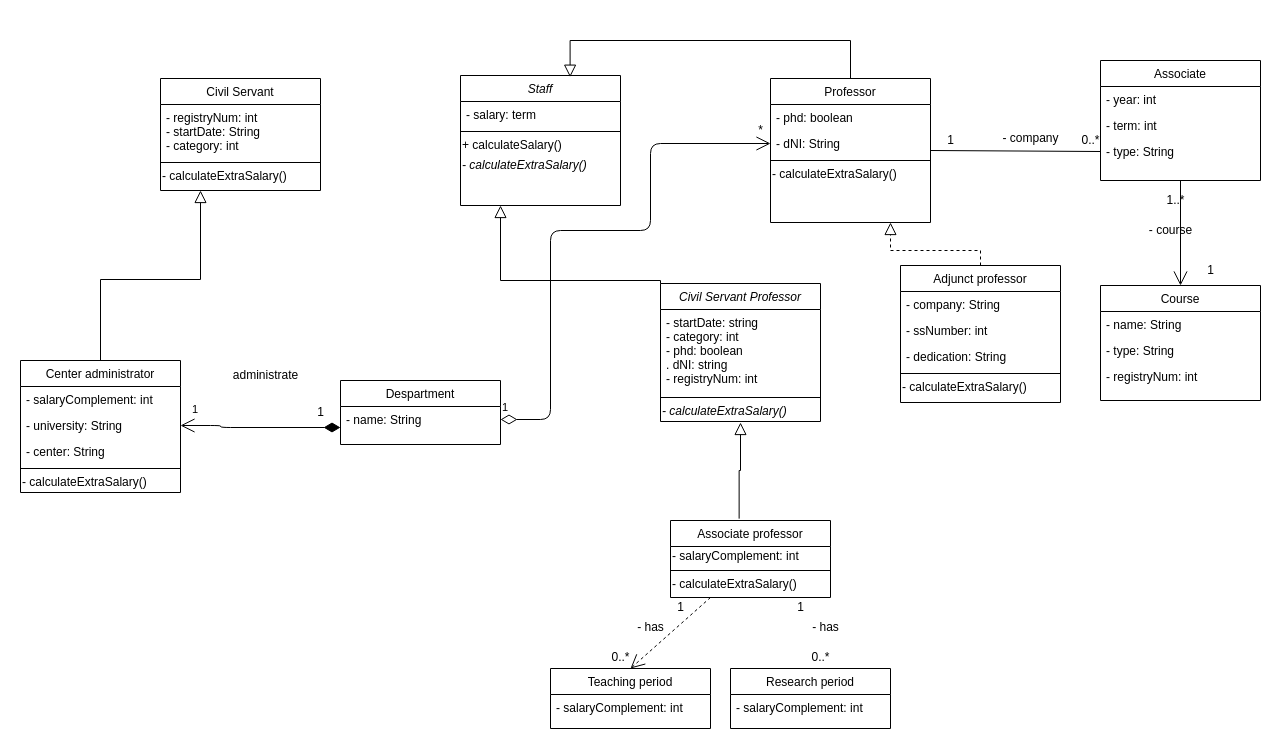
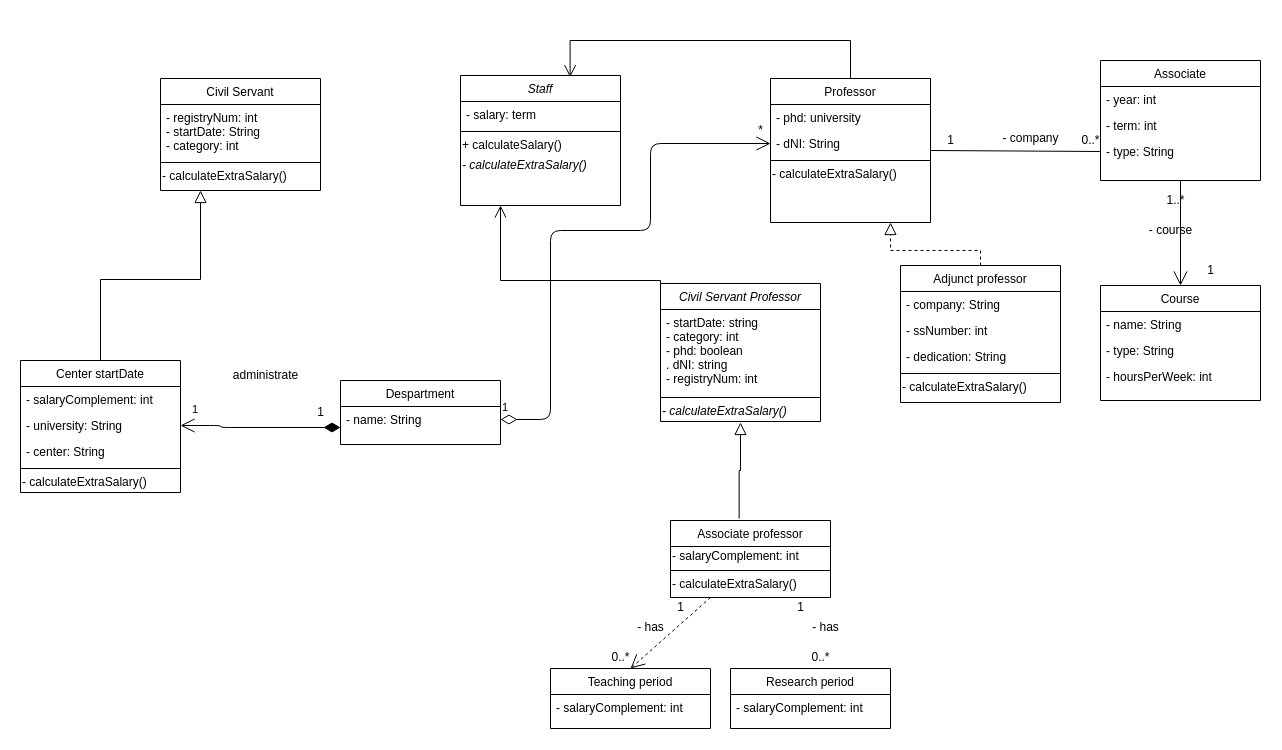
edge "Professor" -> "Staff": arrowhead block -> open
node "- phd: boolean": label "- phd: boolean" -> "- phd: university"
edge "Civil Servant Professor" -> "Staff": arrowhead block -> open
node "Center administrator": label "Center administrator" -> "Center startDate"
node "- registryNum: int": label "- registryNum: int" -> "- hoursPerWeek: int"
